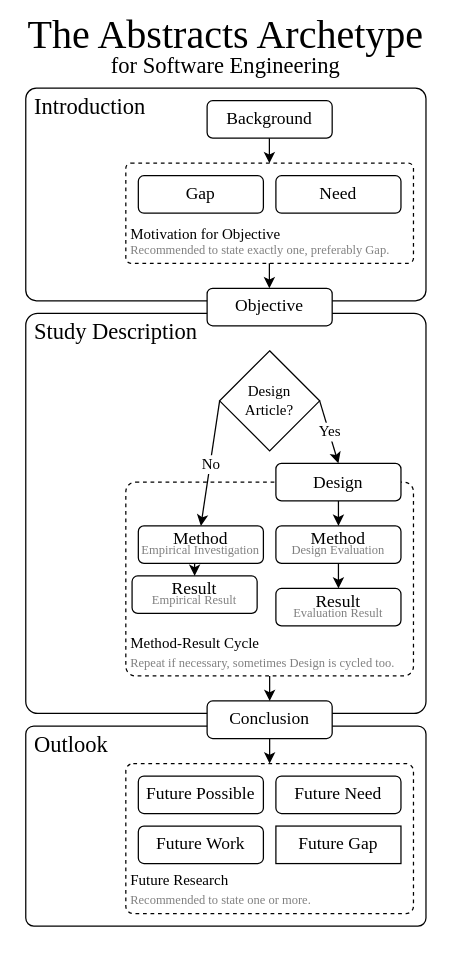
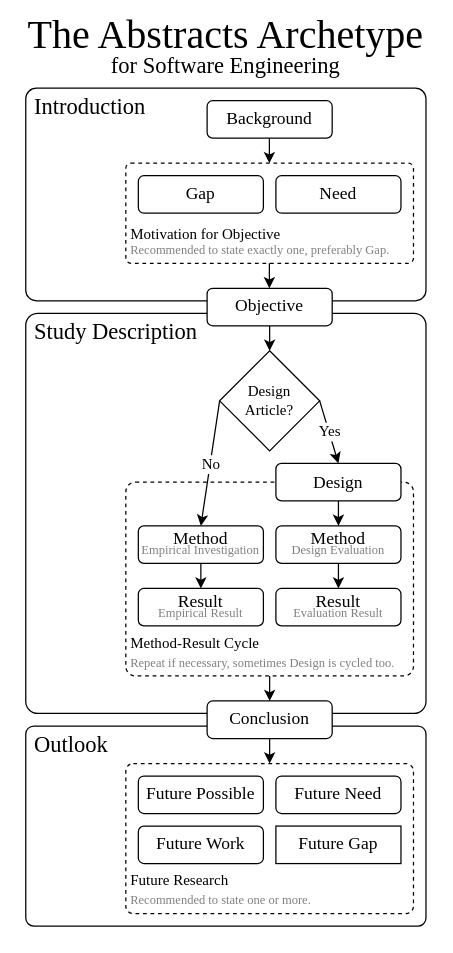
edge "Objective" -> "Design Article?": added
node "Result Empirical Result": moved (194, 594) -> (201, 607)
